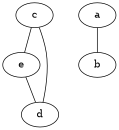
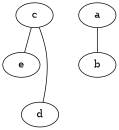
edge "e" -- "d": removed
